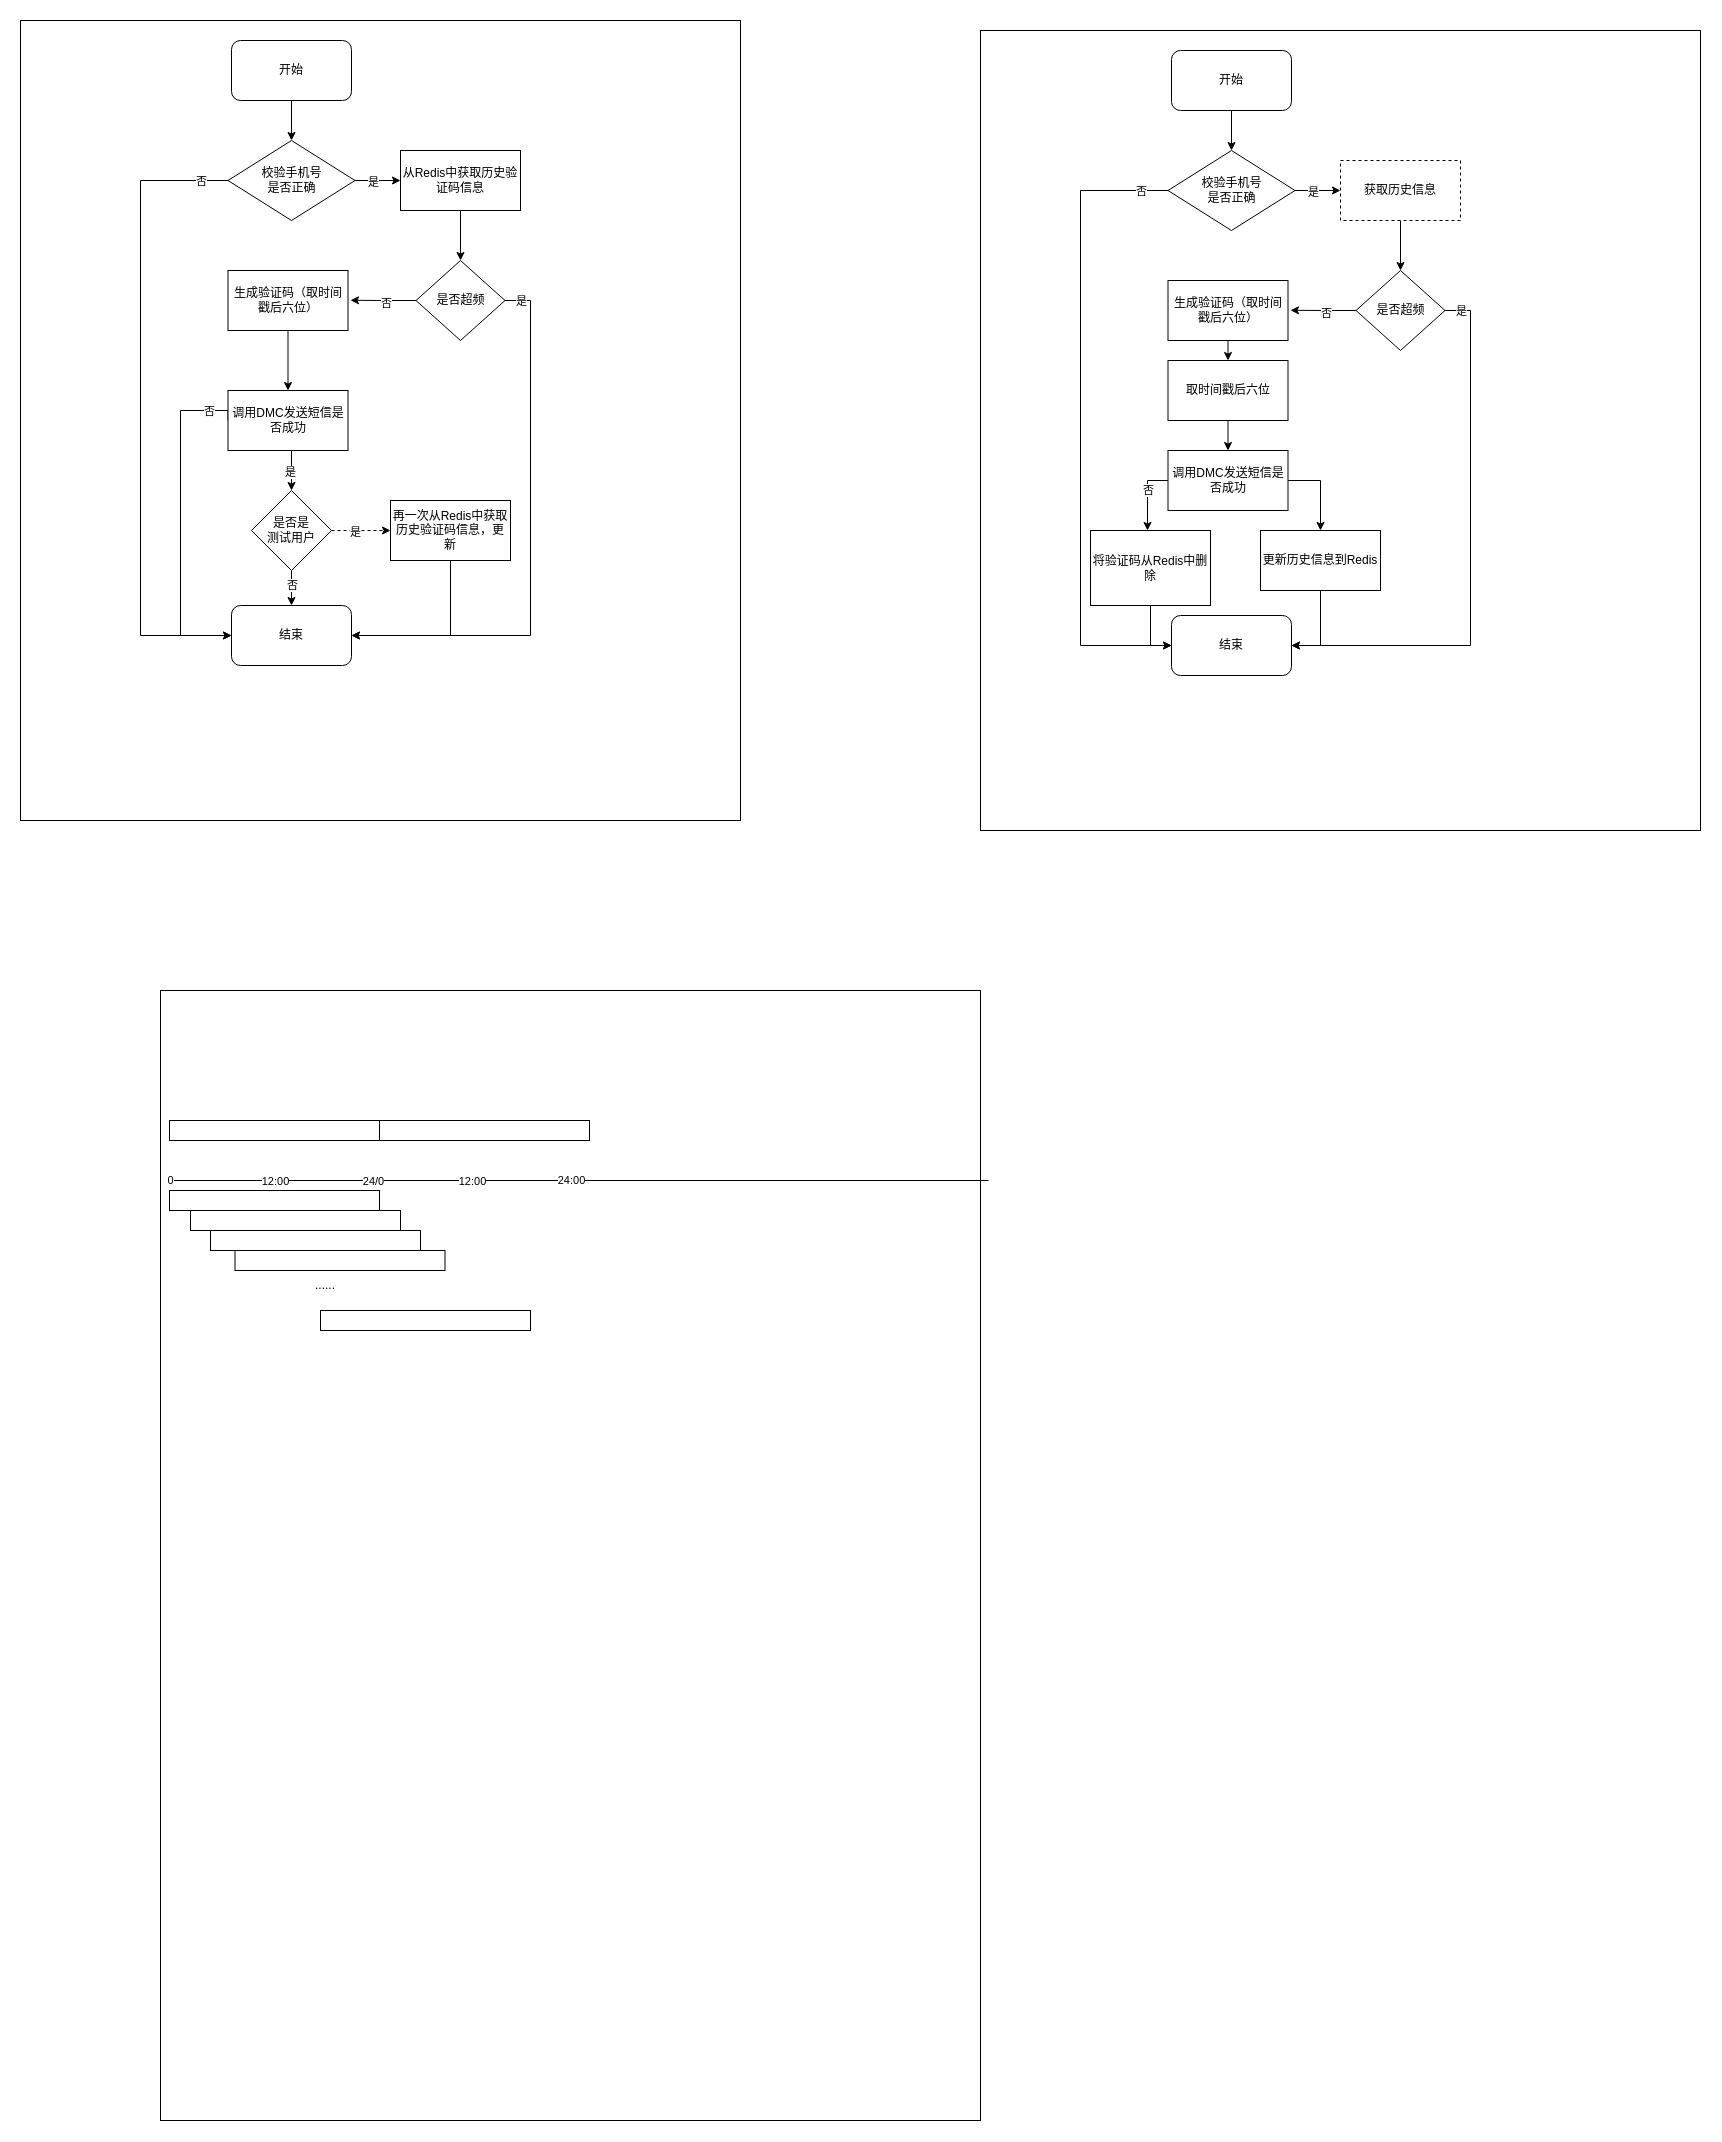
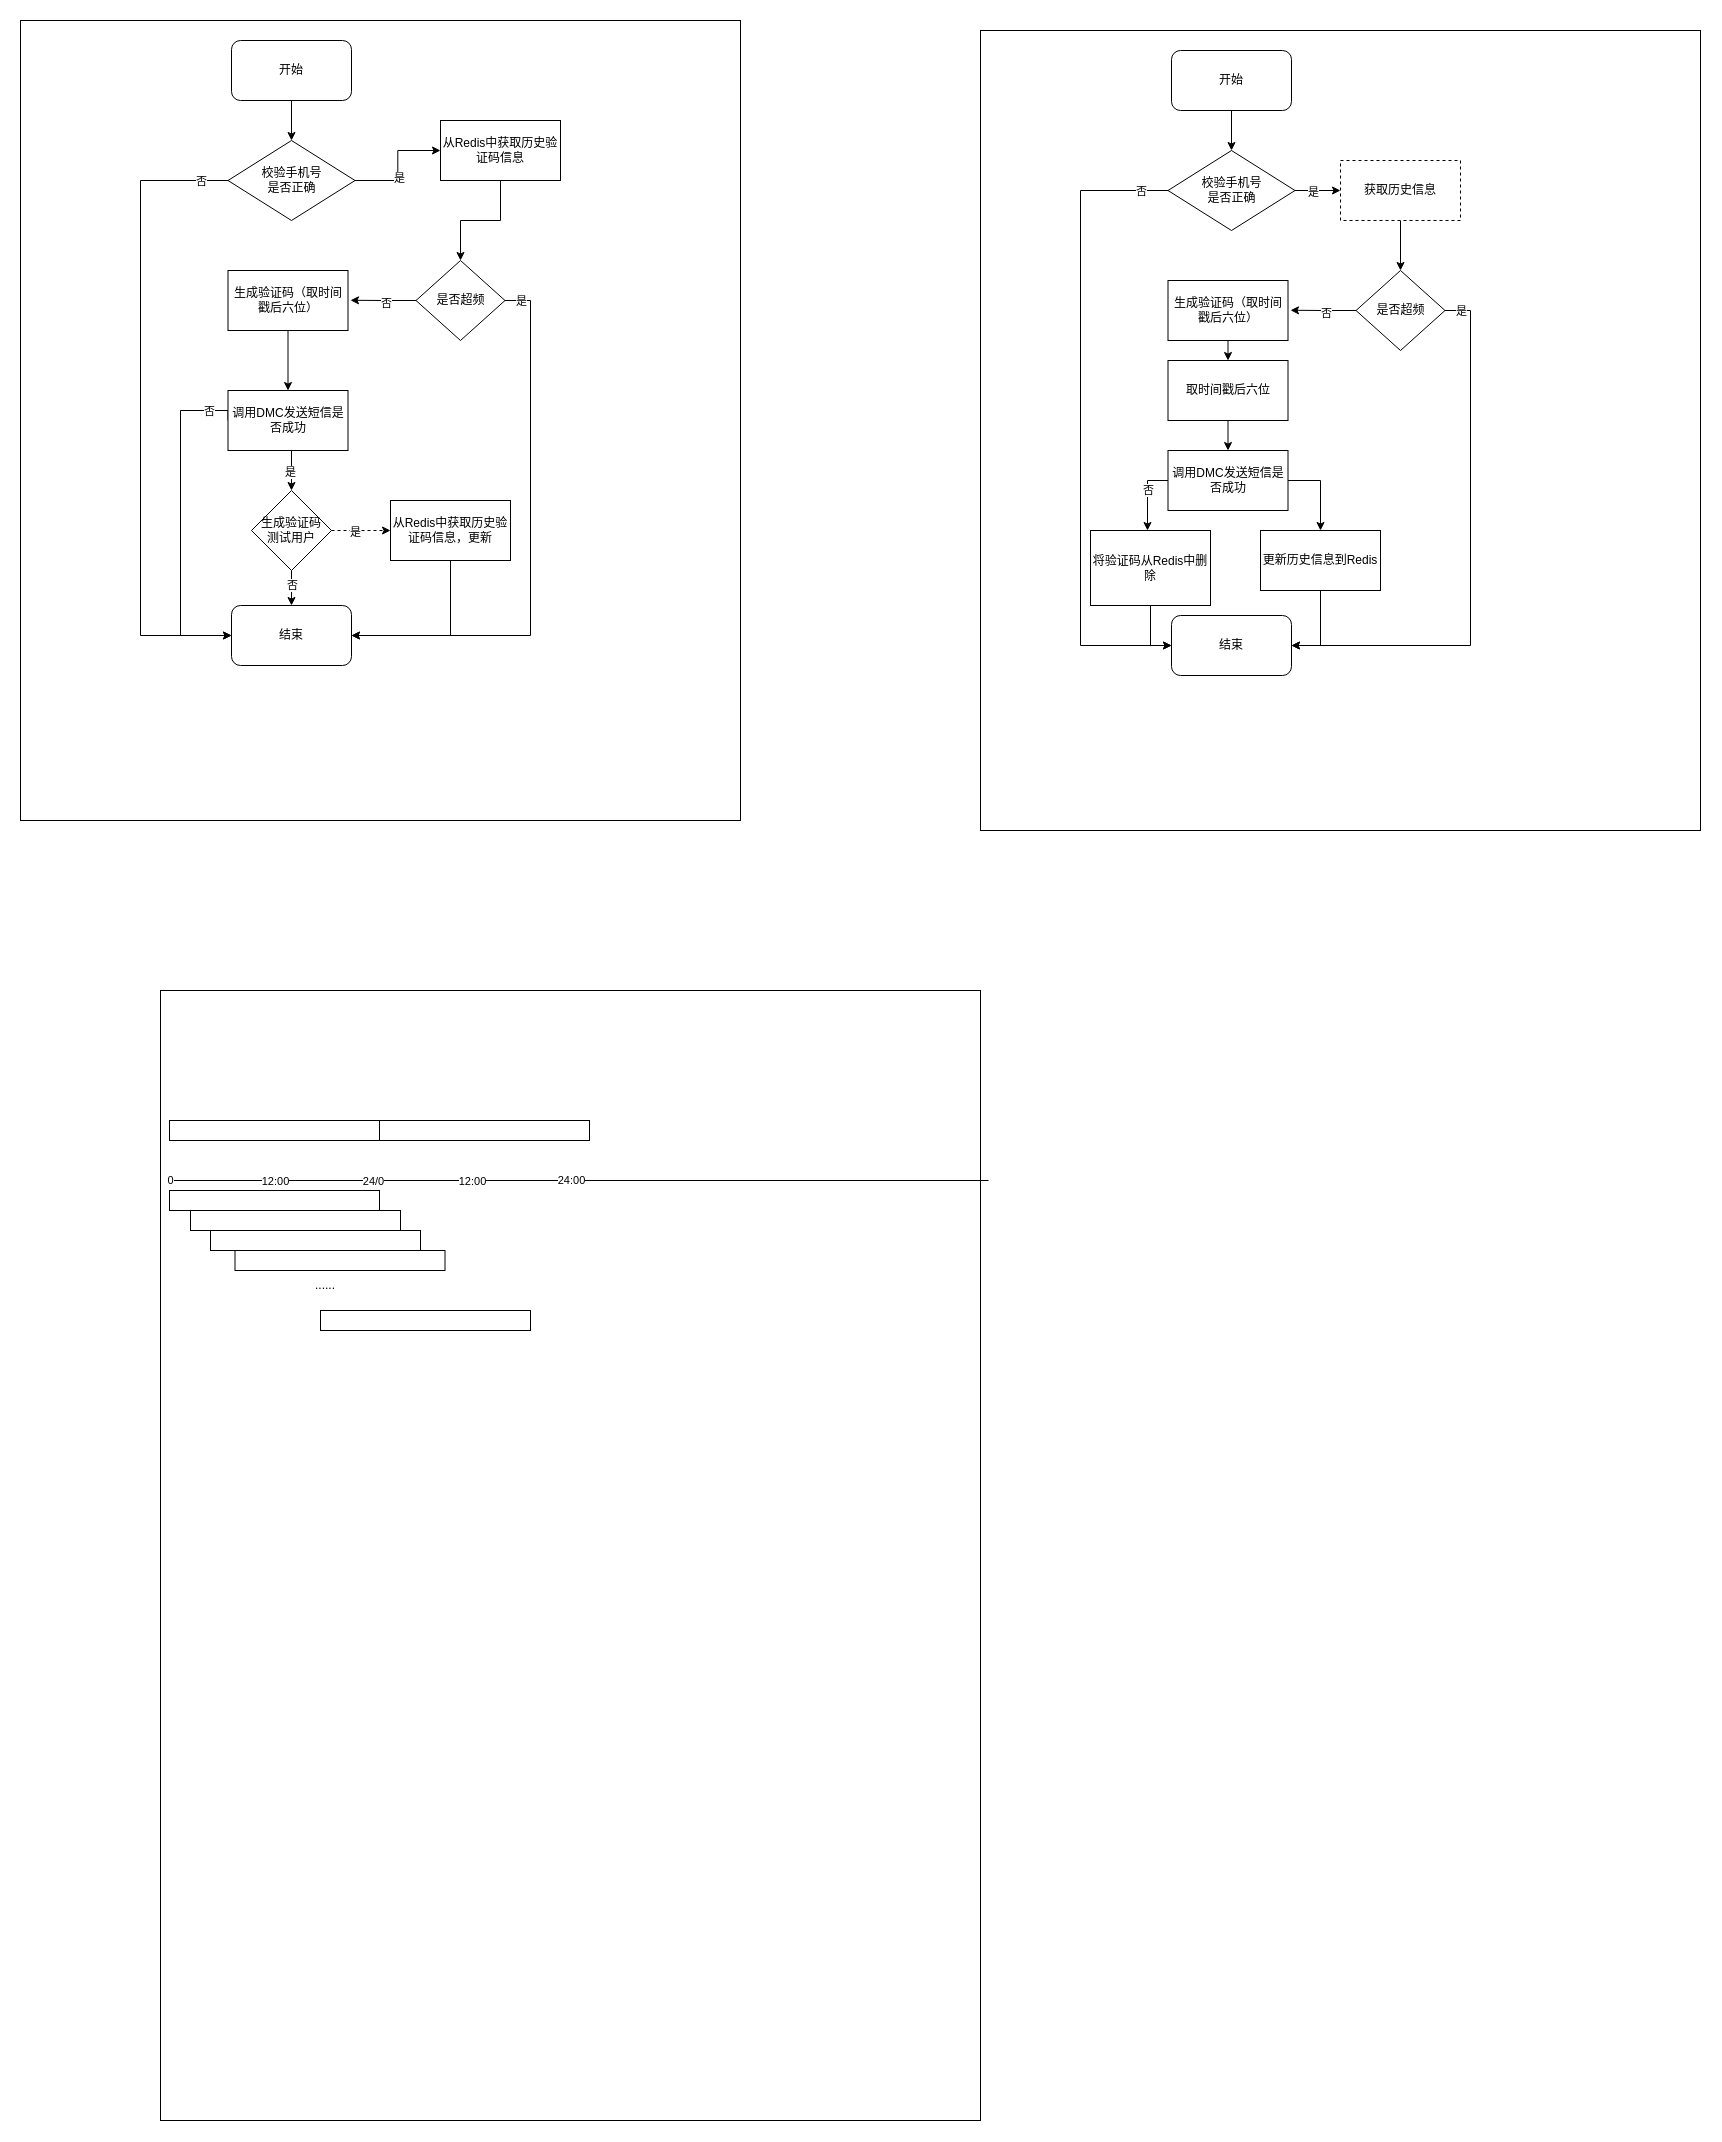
node "从Redis中获取历史验证码信息": moved (461, 181) -> (501, 151)
node "是否是 测试用户": label "是否是 测试用户" -> "生成验证码 测试用户"
node "再一次从Redis中获取历史验证码信息，更新": label "再一次从Redis中获取历史验证码信息，更新" -> "从Redis中获取历史验证码信息，更新"
